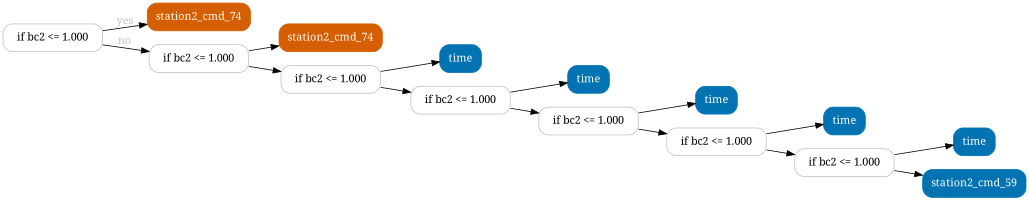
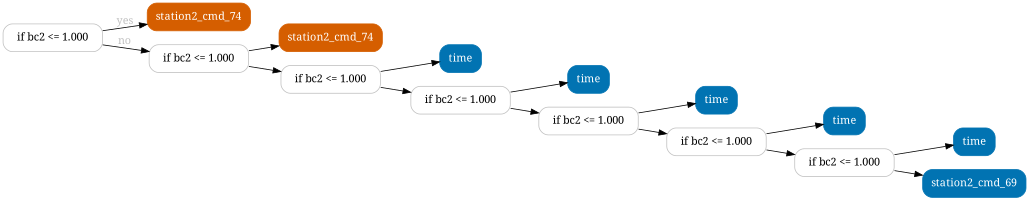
node "station2_cmd_59": label "station2_cmd_59" -> "station2_cmd_69"
